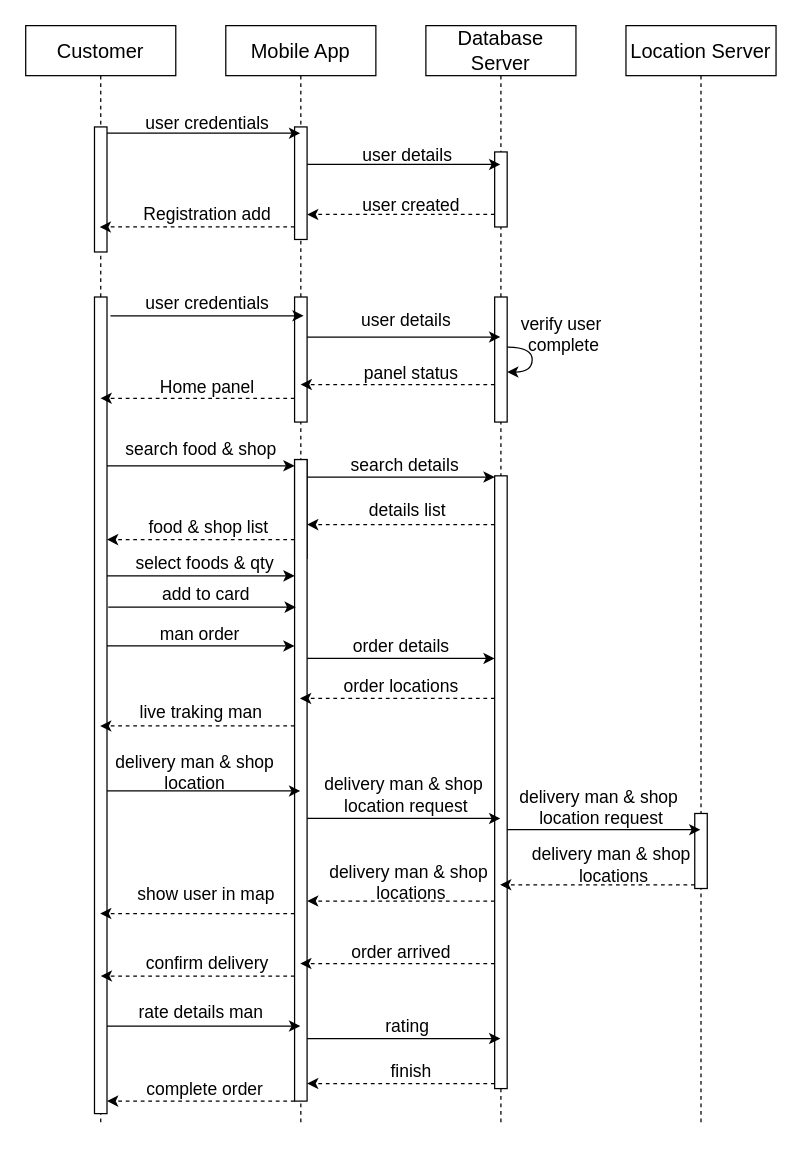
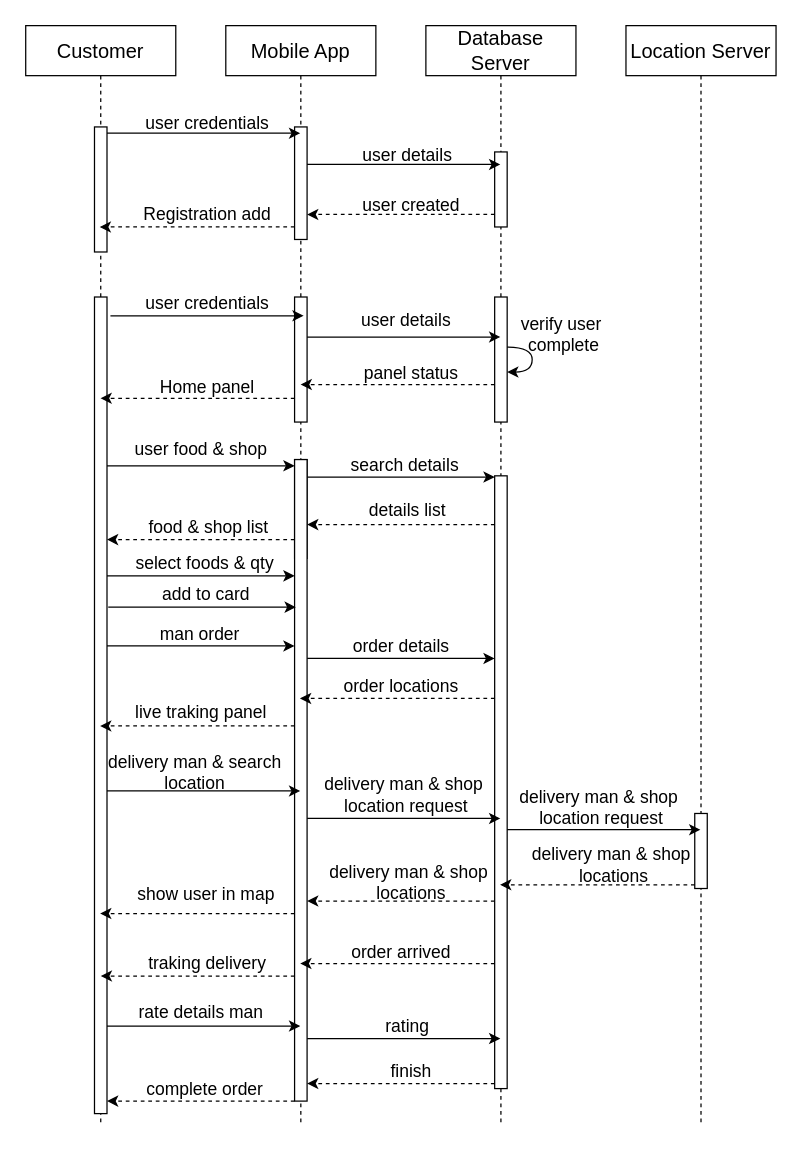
node "search food & shop": label "search food & shop" -> "user food & shop"
node "live traking man": label "live traking man" -> "live traking panel"
node "delivery man & shop location": label "delivery man & shop location" -> "delivery man & search location"
node "confirm delivery": label "confirm delivery" -> "traking delivery"
